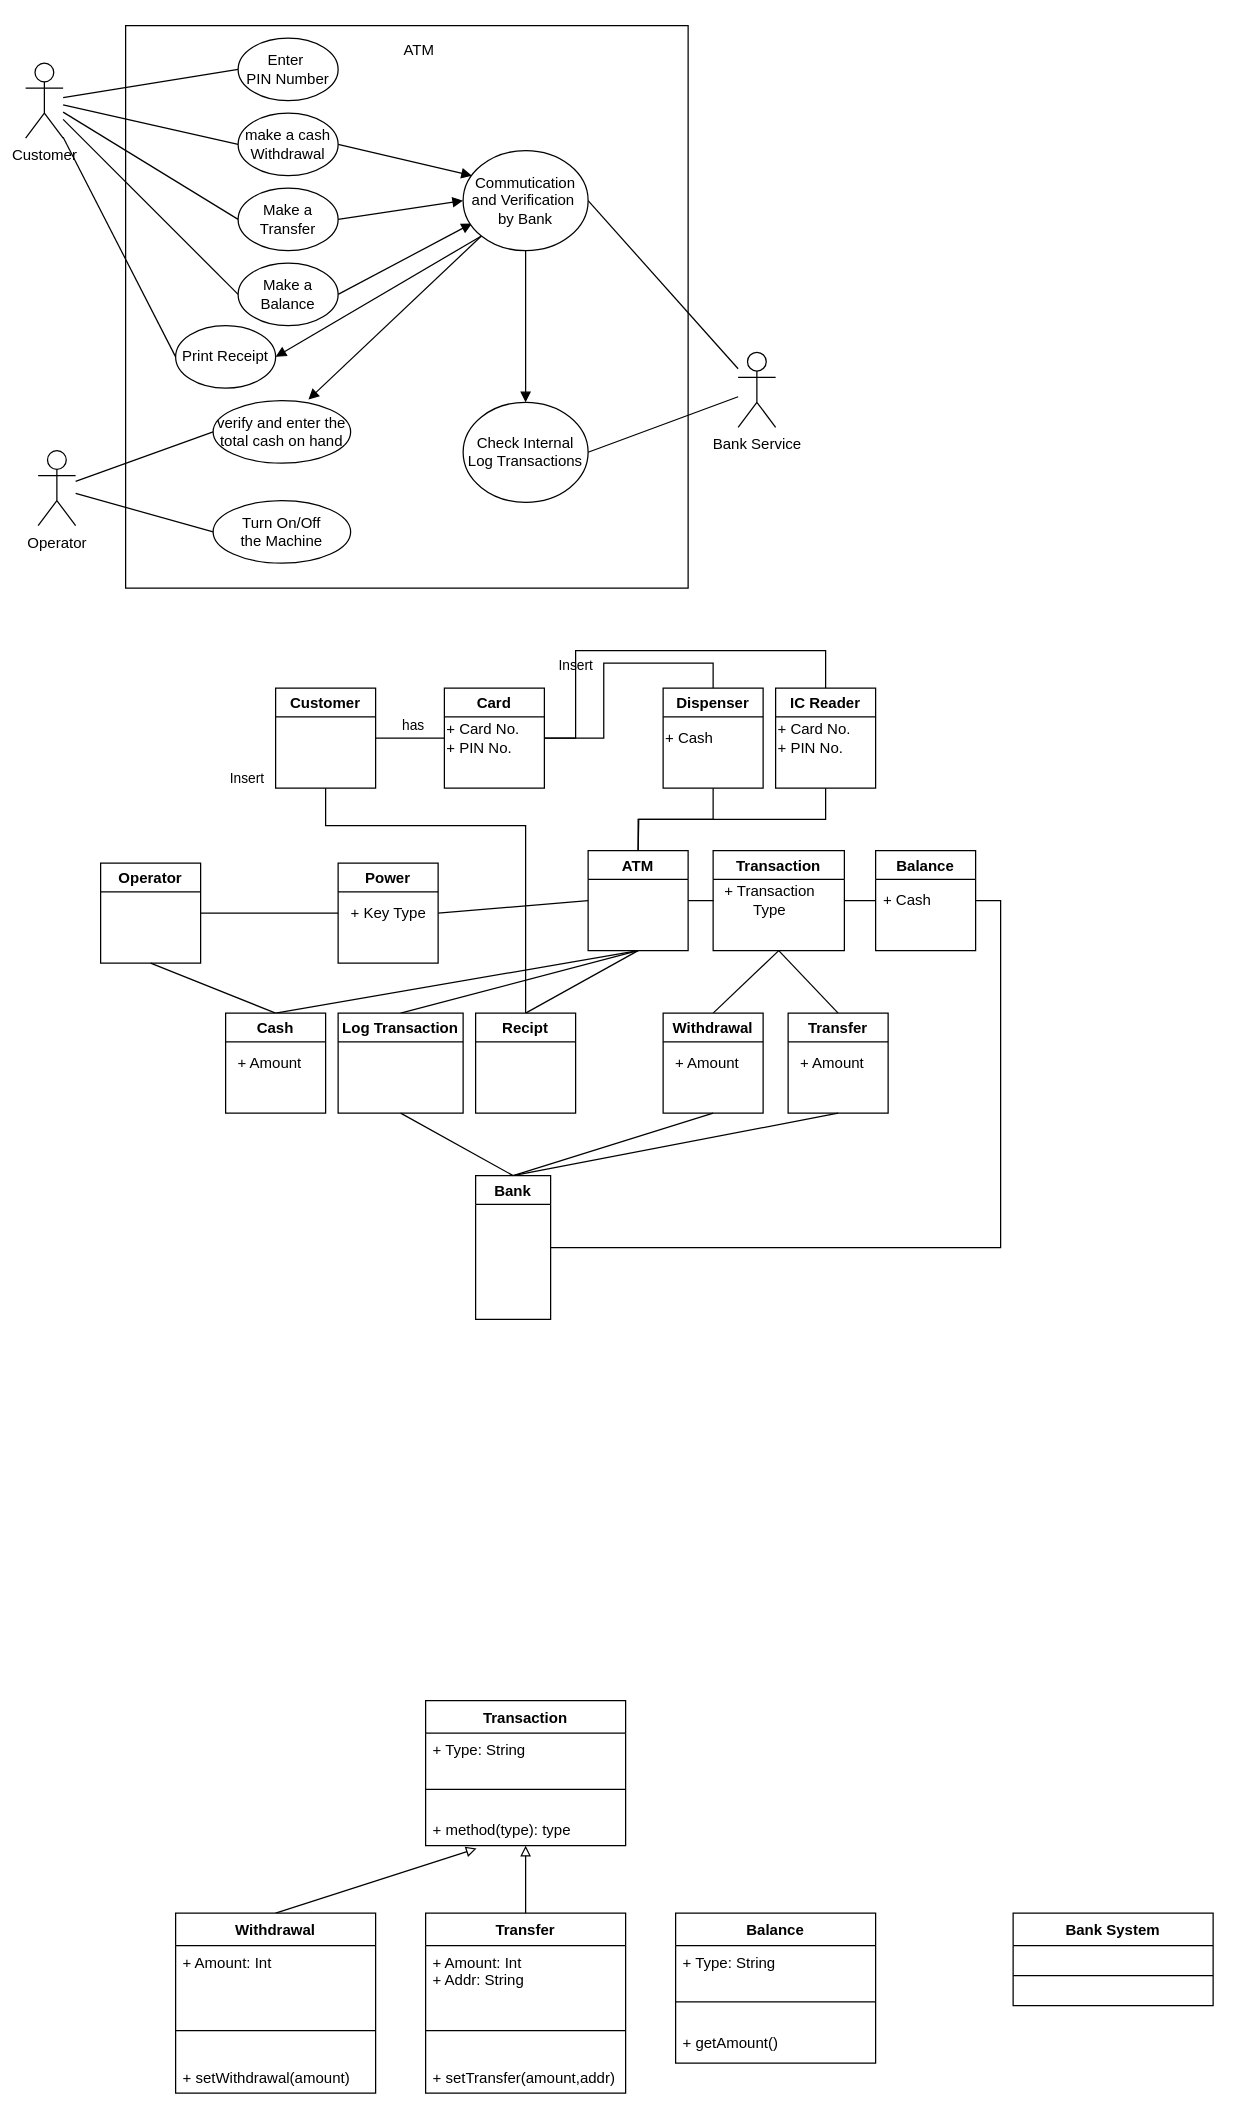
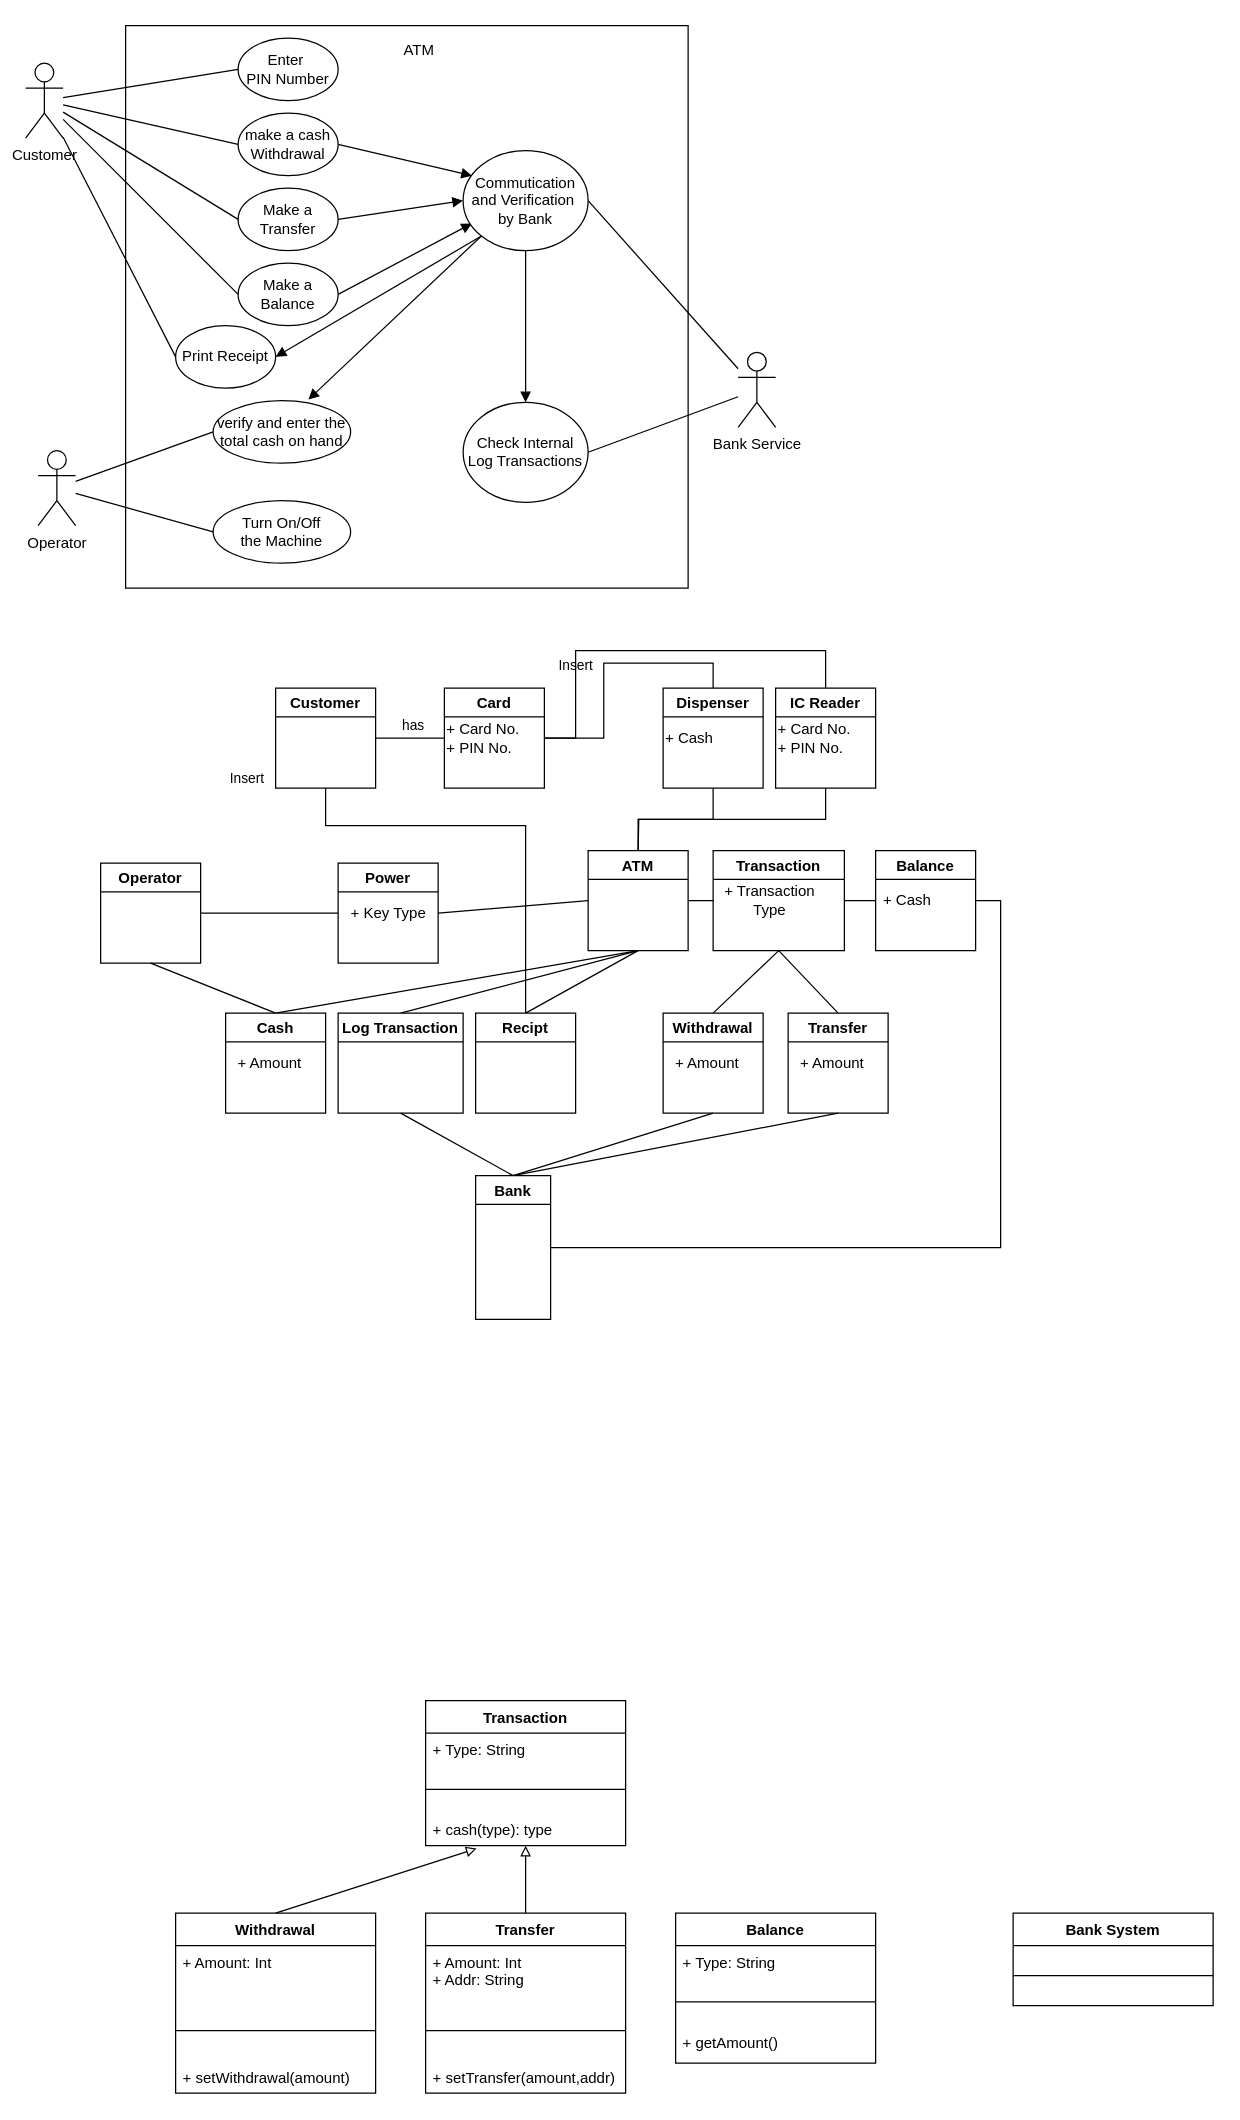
node "+ method(type): type": label "+ method(type): type" -> "+ cash(type): type"
